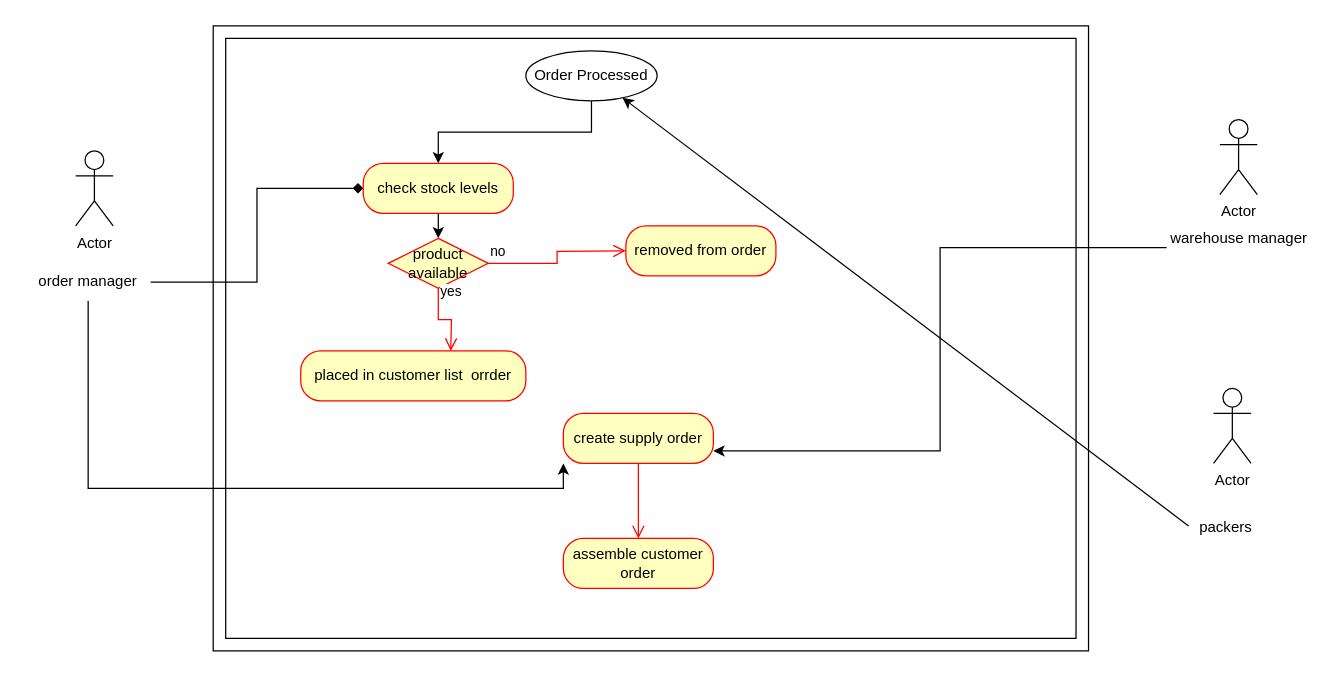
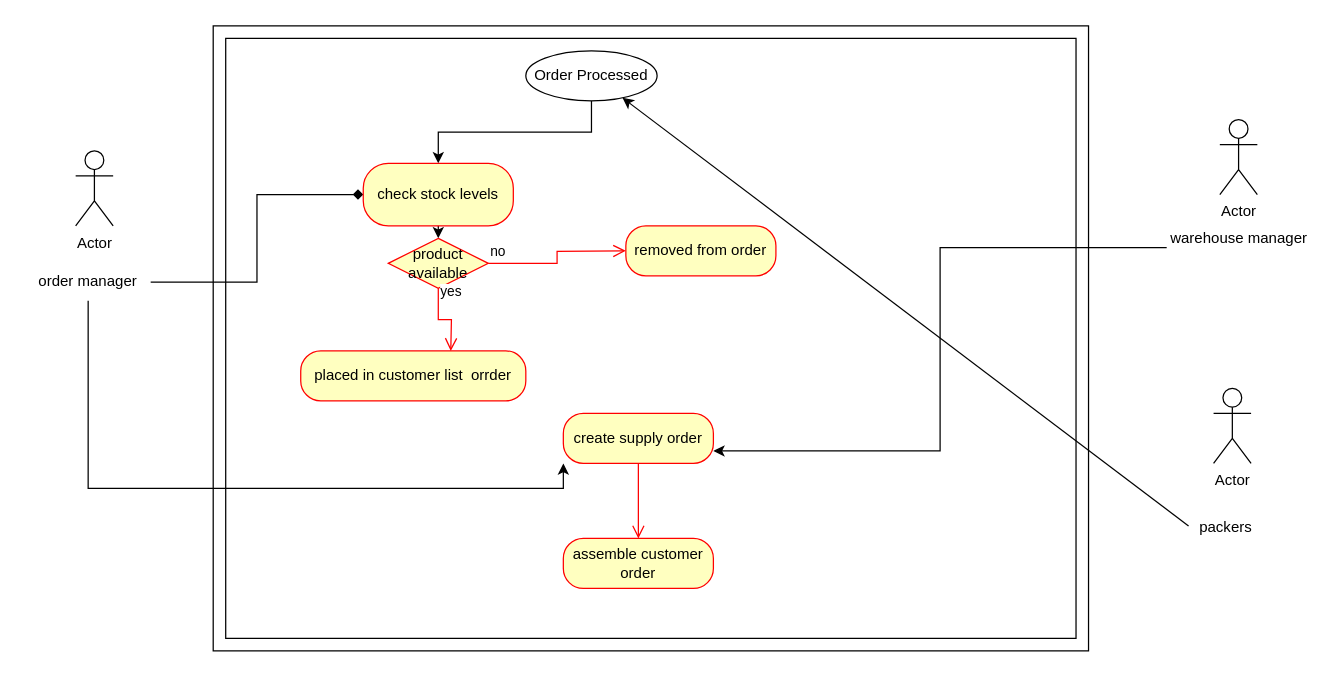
node "check stock levels": size 150x50 -> 150x63
